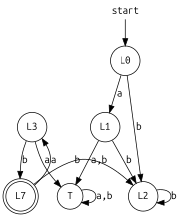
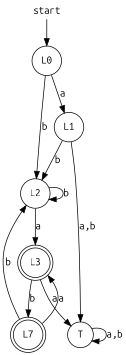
node "L3": shape circle -> doublecircle
edge "L2" -> "L3": added, label "a"
